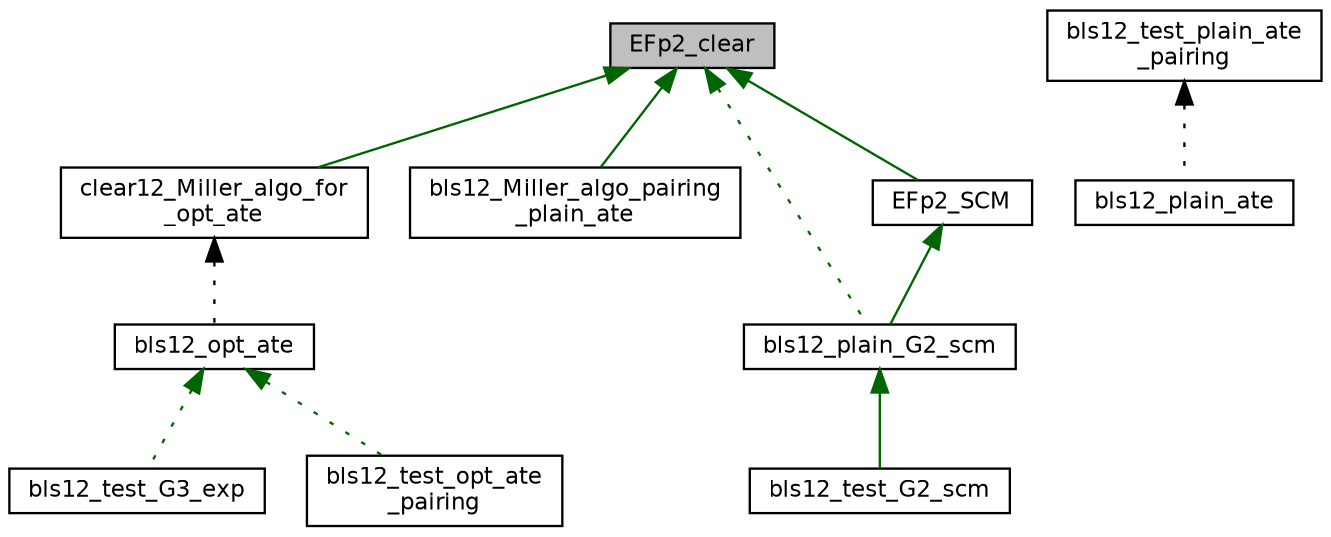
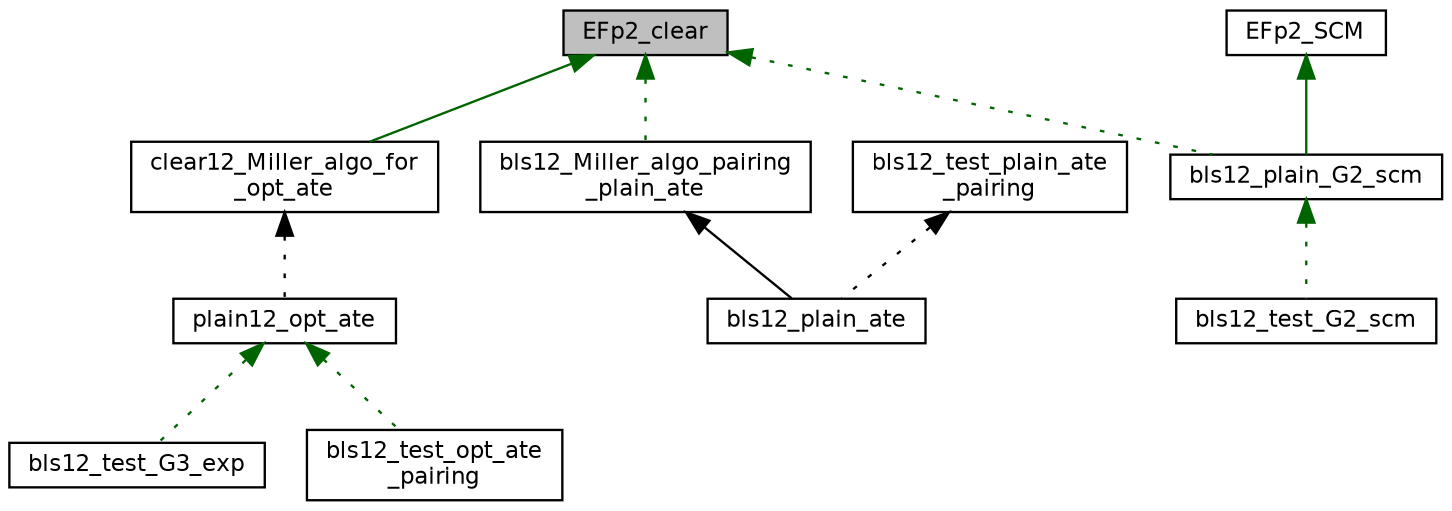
edge "bls12_Miller_algo_pairing _plain_ate" -> "EFp2_clear": style solid -> dotted
edge "EFp2_SCM" -> "EFp2_clear": removed
edge "bls12_plain_ate" -> "bls12_Miller_algo_pairing _plain_ate": added
node "bls12_opt_ate": label "bls12_opt_ate" -> "plain12_opt_ate"
edge "bls12_test_G2_scm" -> "bls12_plain_G2_scm": style solid -> dotted
